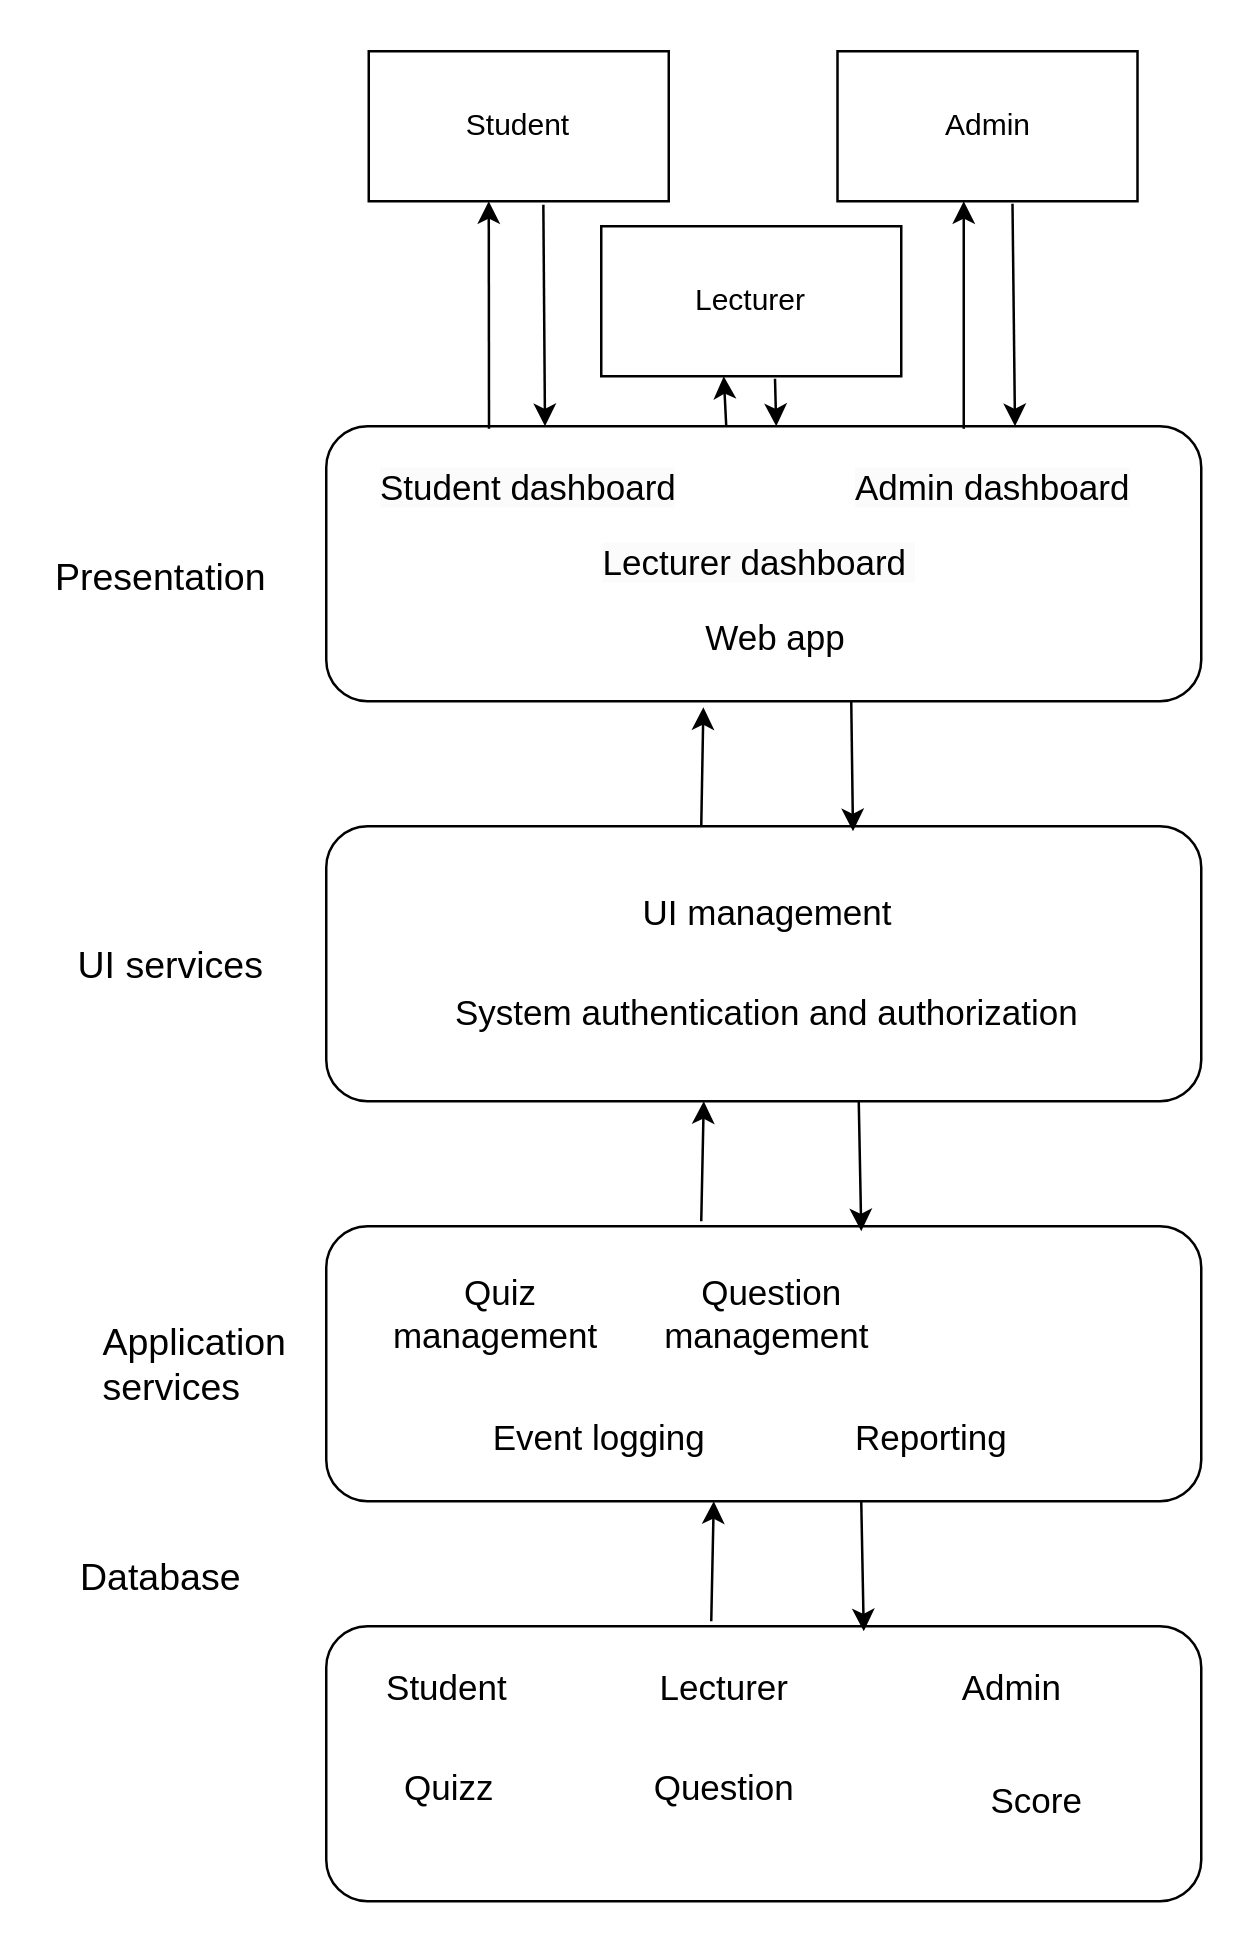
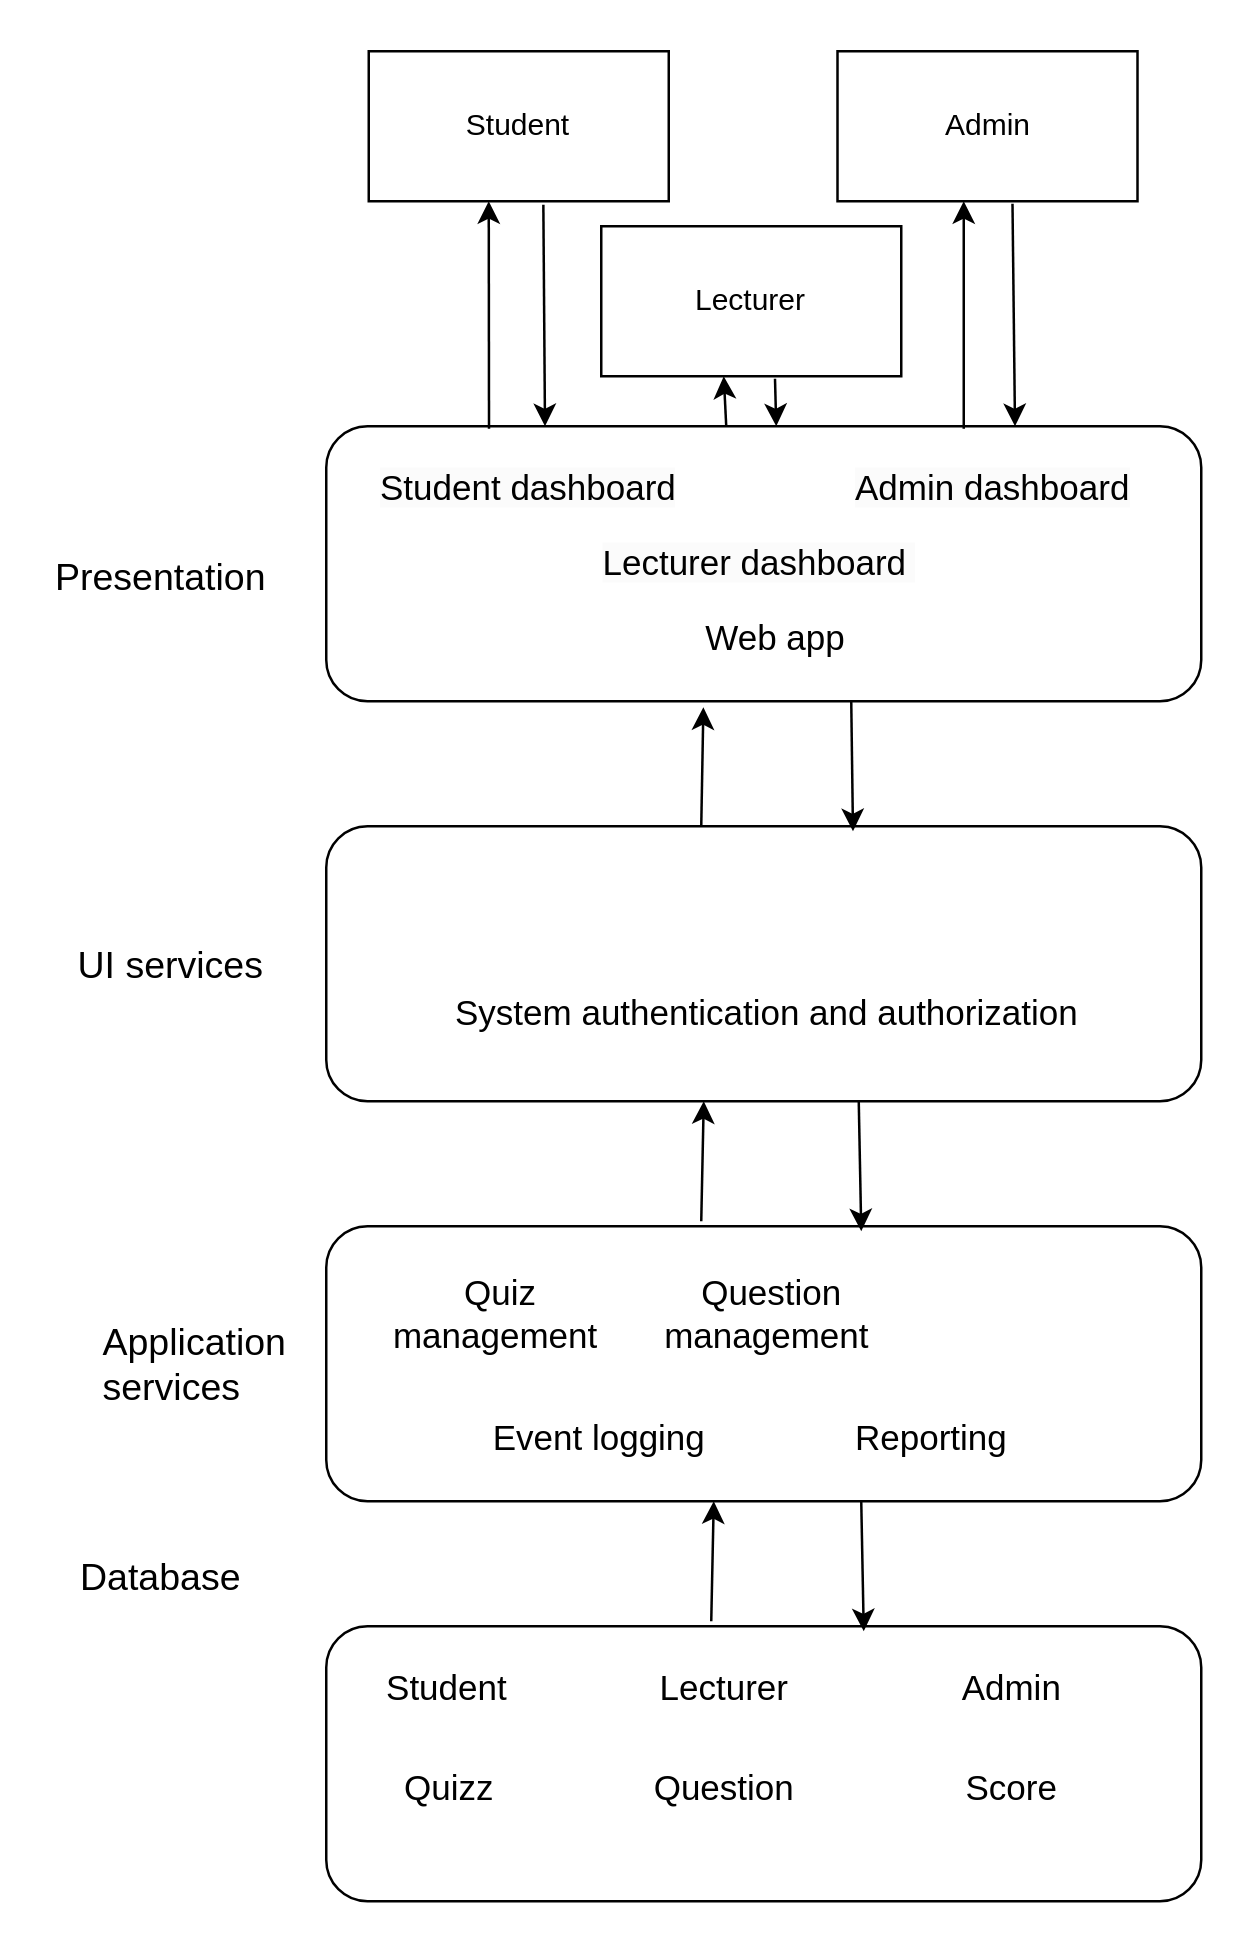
node "UI management": removed
node "Score": moved (1036, 1801) -> (1011, 1789)
